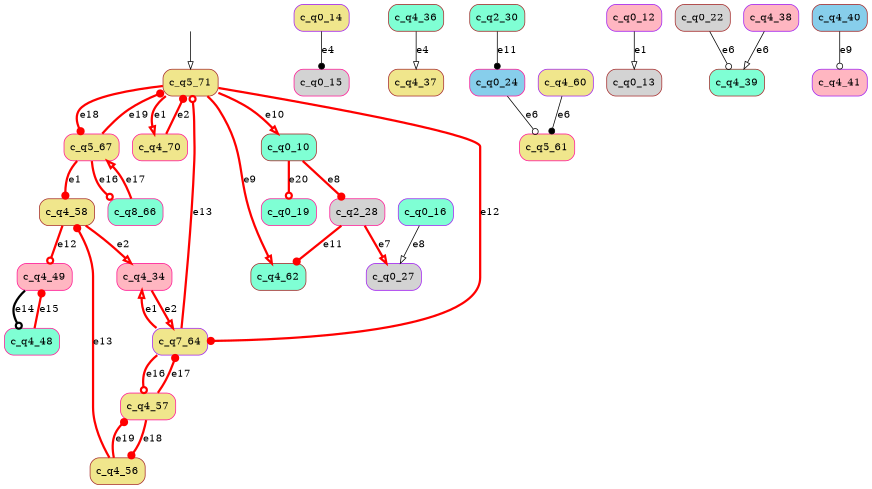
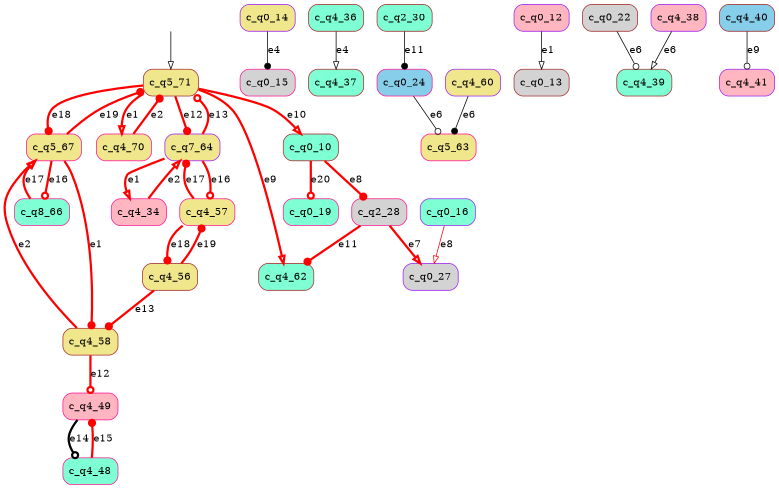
node "c_q4_37": fillcolor khaki -> aquamarine
node "c_q5_61": label "c_q5_61" -> "c_q5_63"
edge "c_q4_58" -> "c_q4_34": now "c_q4_58" -> "c_q5_67"
edge "c_q0_16" -> "c_q0_27": color black -> red
